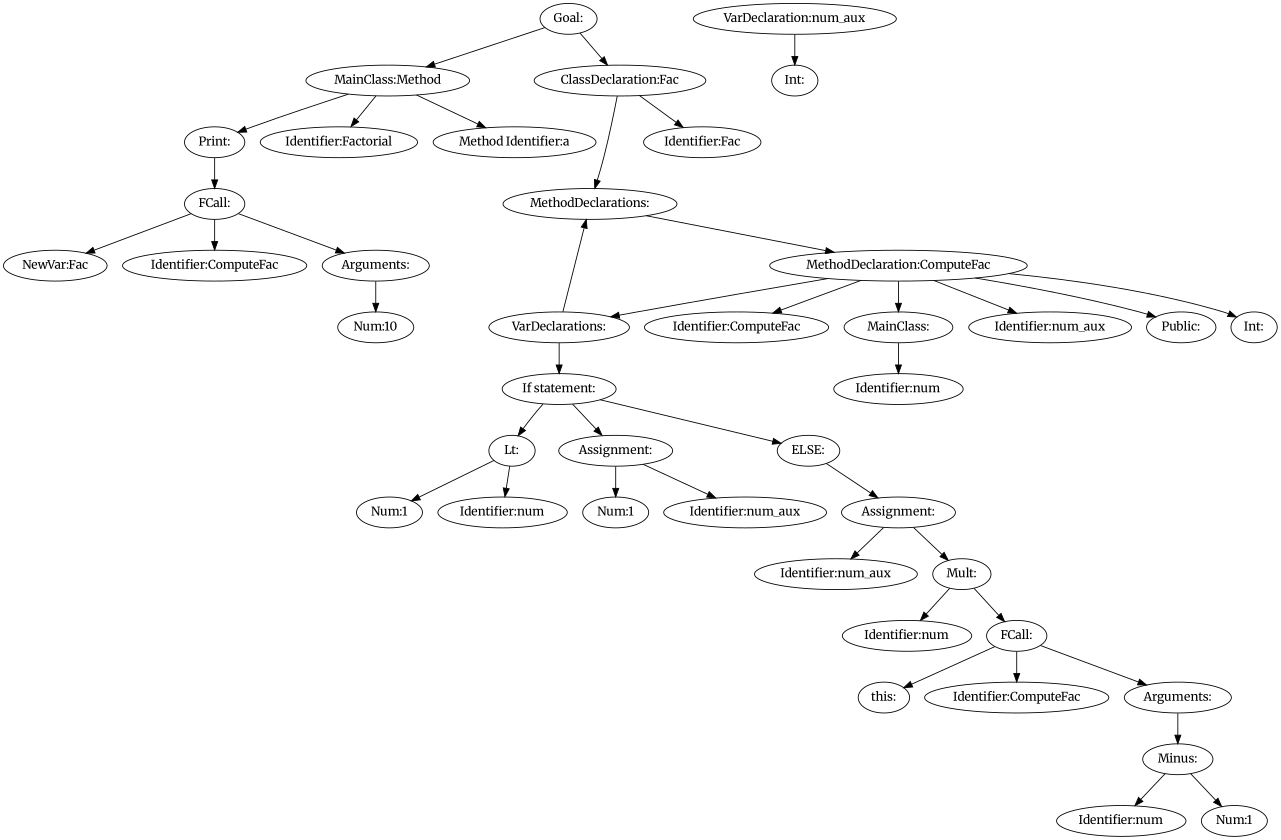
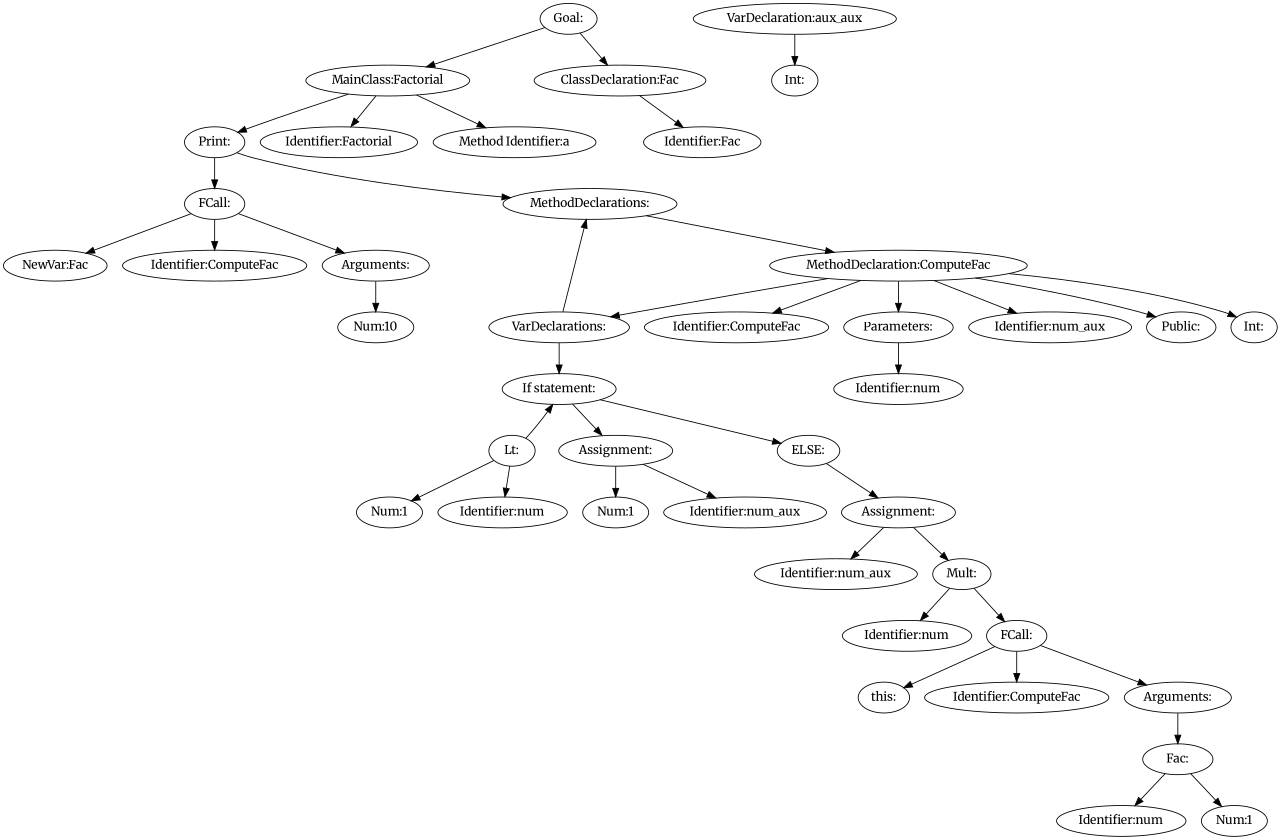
node "VarDeclaration:num_aux": label "VarDeclaration:num_aux" -> "VarDeclaration:aux_aux"
node "MainClass:Method": label "MainClass:Method" -> "MainClass:Factorial"
edge "ClassDeclaration:Fac" -> "MethodDeclarations:": now "Print:" -> "MethodDeclarations:"
node "MainClass:": label "MainClass:" -> "Parameters:"
edge "If statement:" -> "Lt:": reversed
node "Minus:": label "Minus:" -> "Fac:"
